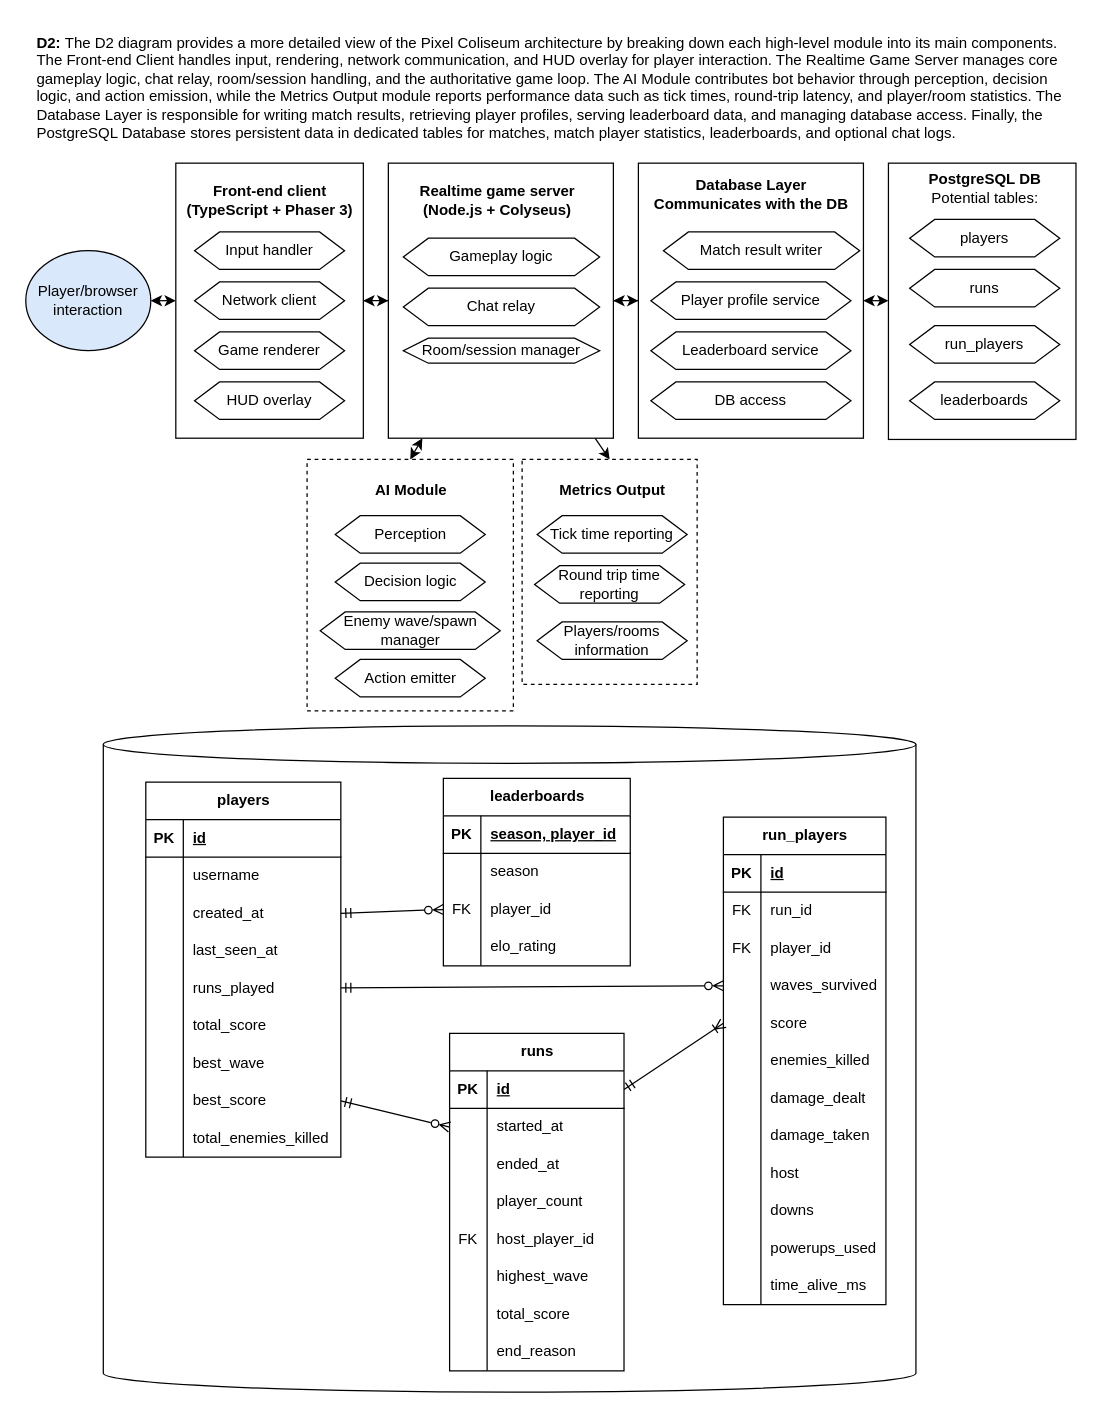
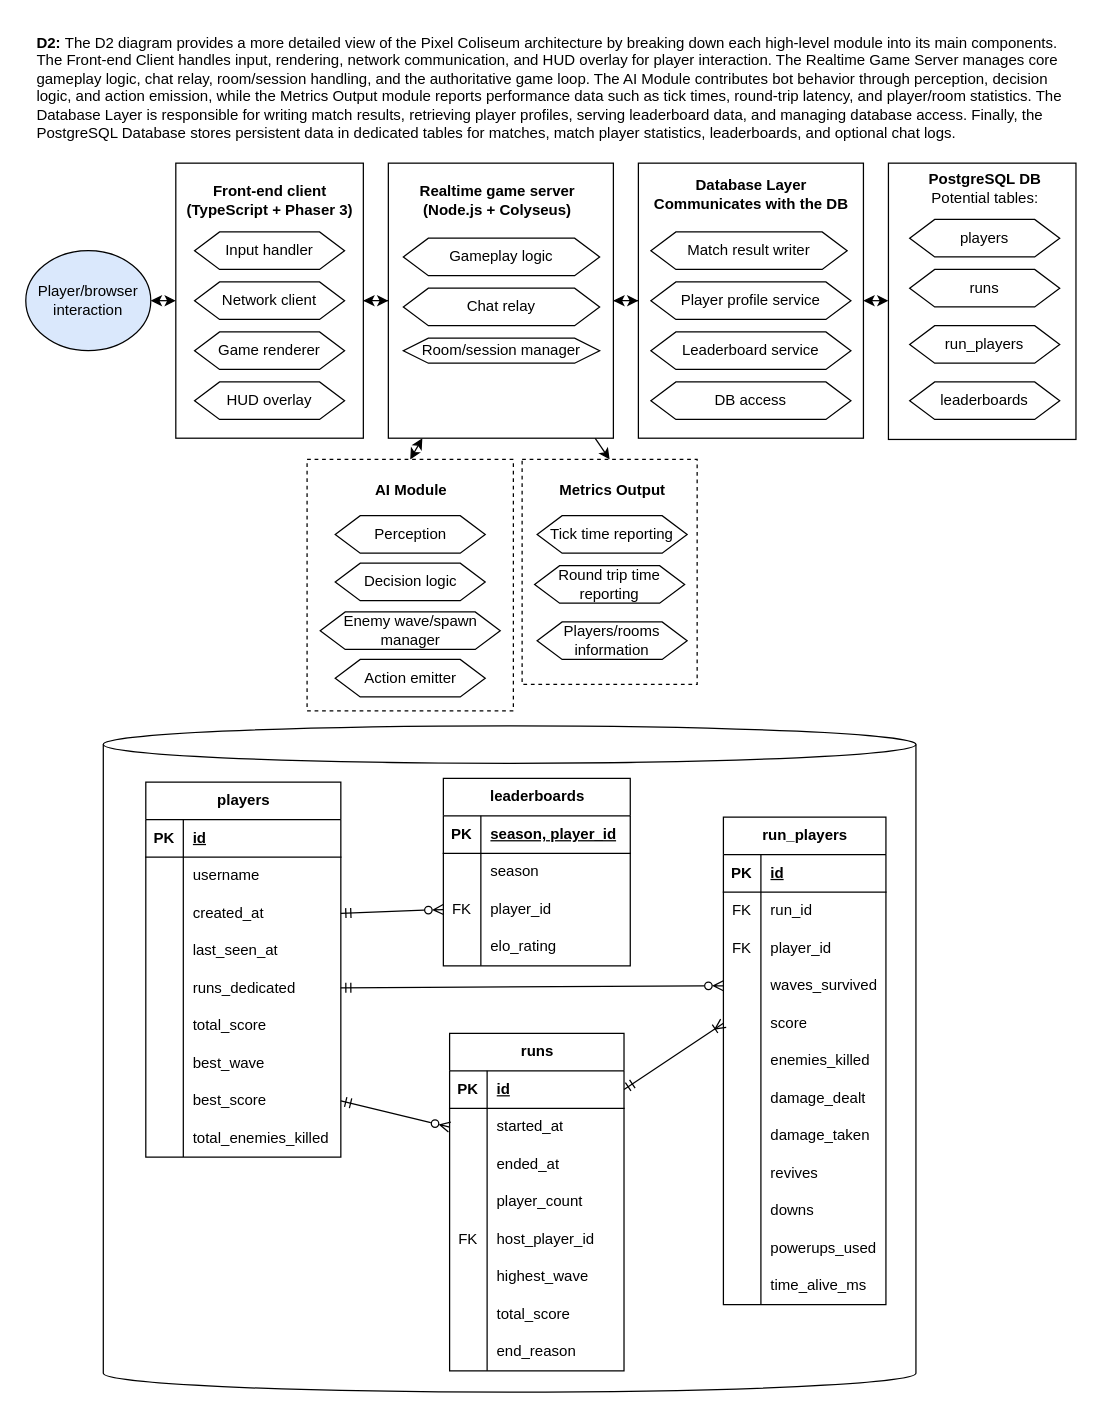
node "Match result writer": moved (761, 251) -> (749, 251)
node "runs_played": label "runs_played" -> "runs_dedicated"
node "host": label "host" -> "revives"
